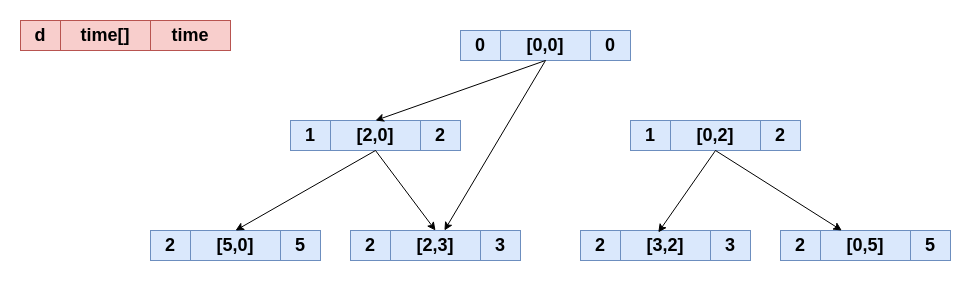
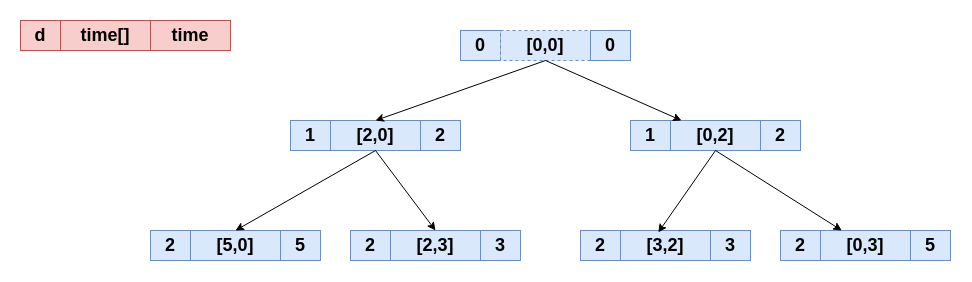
node "[0,0]": style solid -> dashed
edge "[0,0]" -> "[2,3]": now "[0,0]" -> "[0,2]"
node "[0,5]": label "[0,5]" -> "[0,3]"
